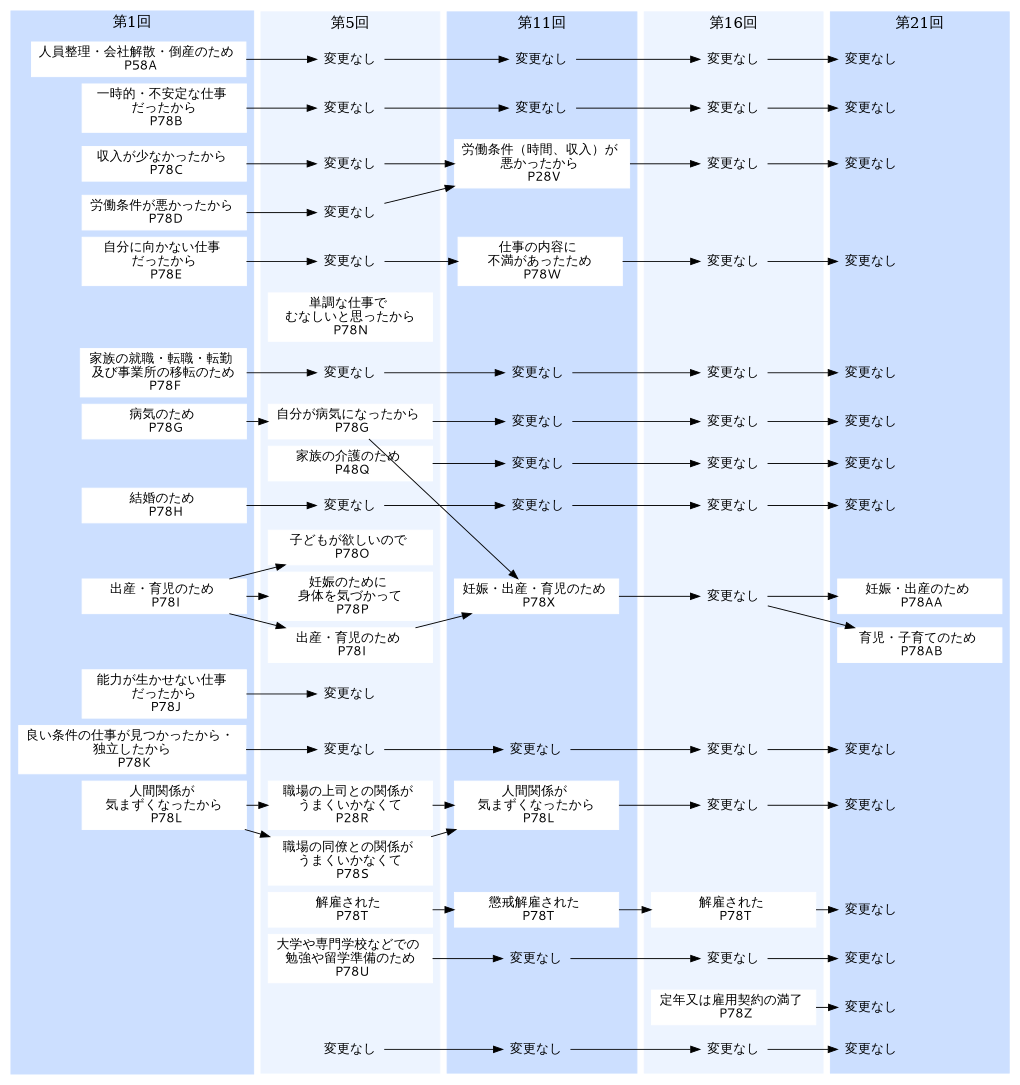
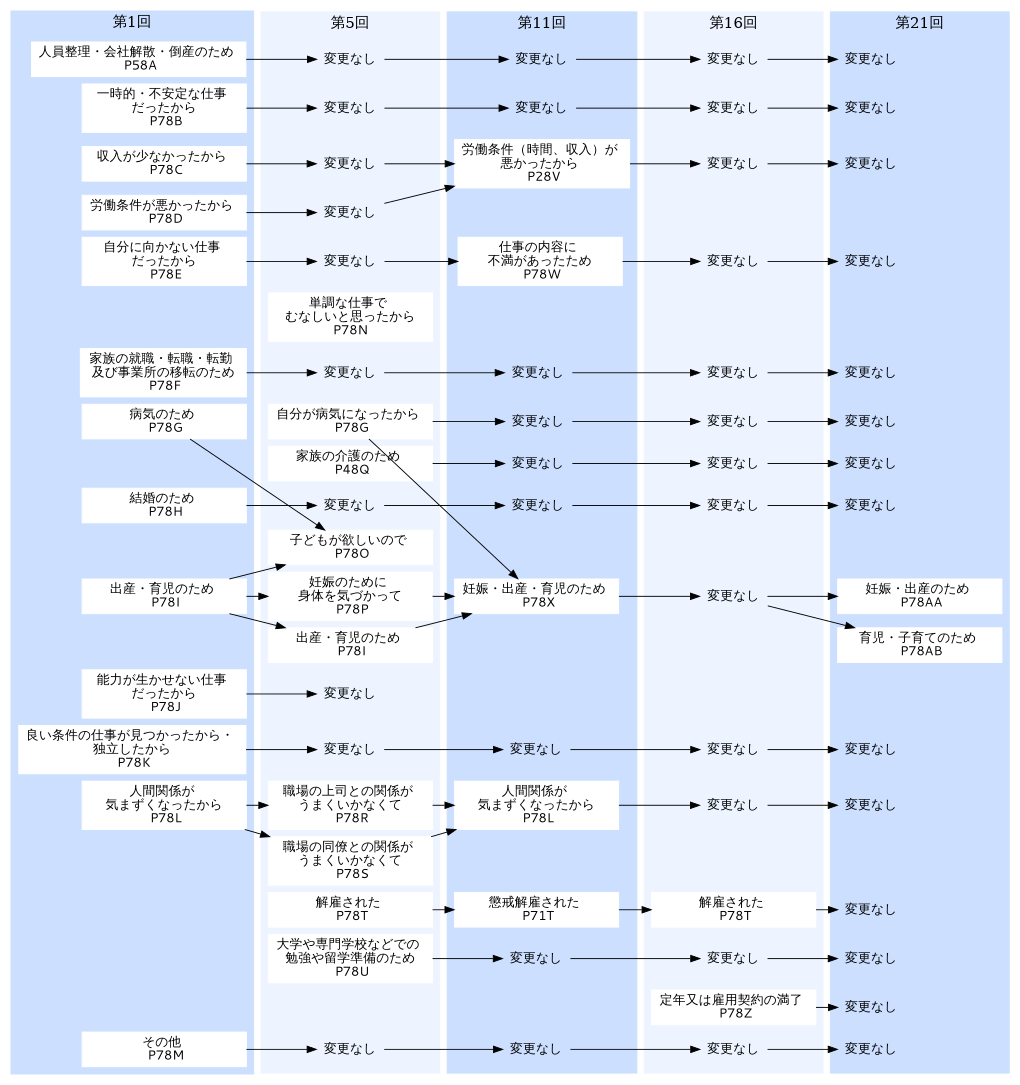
edge "病気のため P78G" -> "自分が病気になったから P78G": now "病気のため P78G" -> "子どもが欲しいので P78O"
edge "妊娠のために 身体を気づかって P78P" -> "妊娠・出産・育児のため P78X": added
node "職場の上司との関係が うまくいかなくて P28R": label "職場の上司との関係が うまくいかなくて P28R" -> "職場の上司との関係が うまくいかなくて P78R"
node "懲戒解雇された P78T": label "懲戒解雇された P78T" -> "懲戒解雇された P71T"
node "その他 P78M": added
